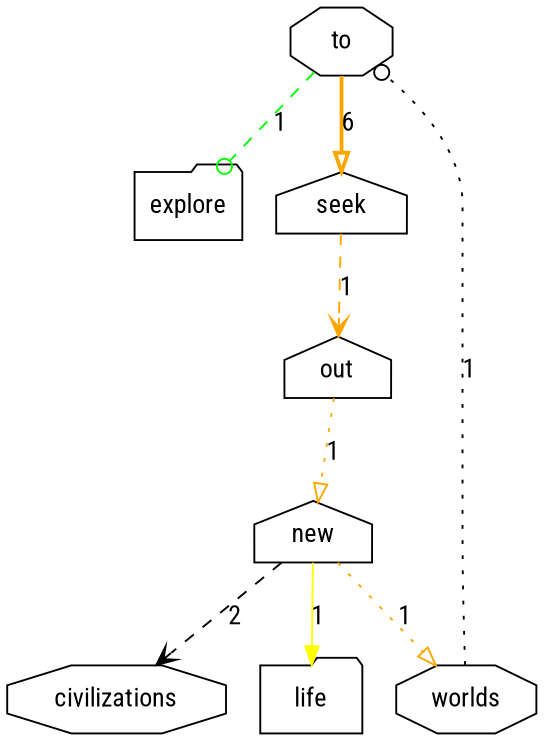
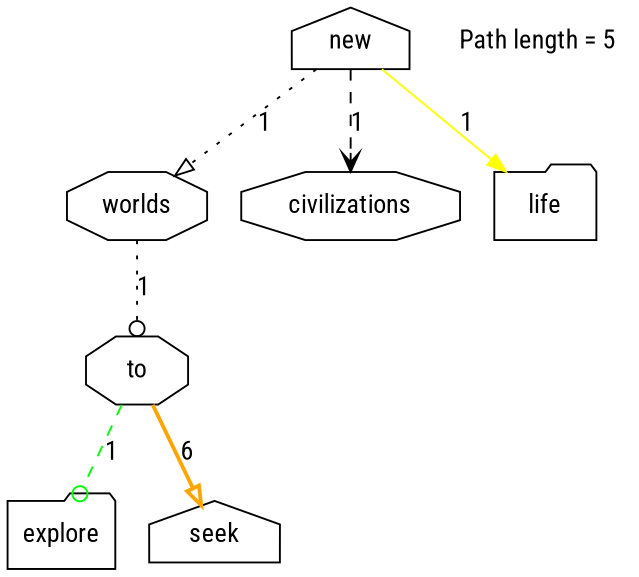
node "Path length = 5": added
node "out": removed
edge "new" -> "worlds": color orange -> black
edge "new" -> "civilizations": label "2" -> "1"
